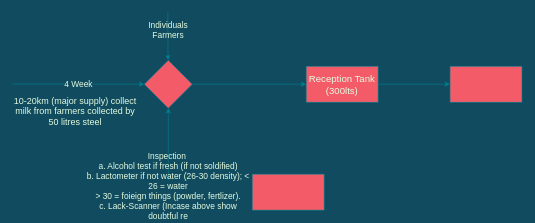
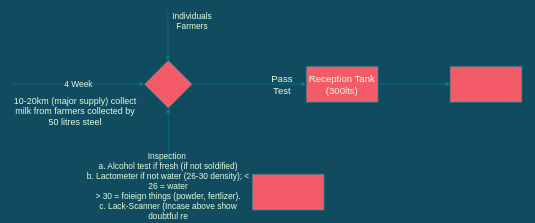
node "Individuals Farmers": moved (168, 30) -> (192, 21)
node "Pass Test": added
